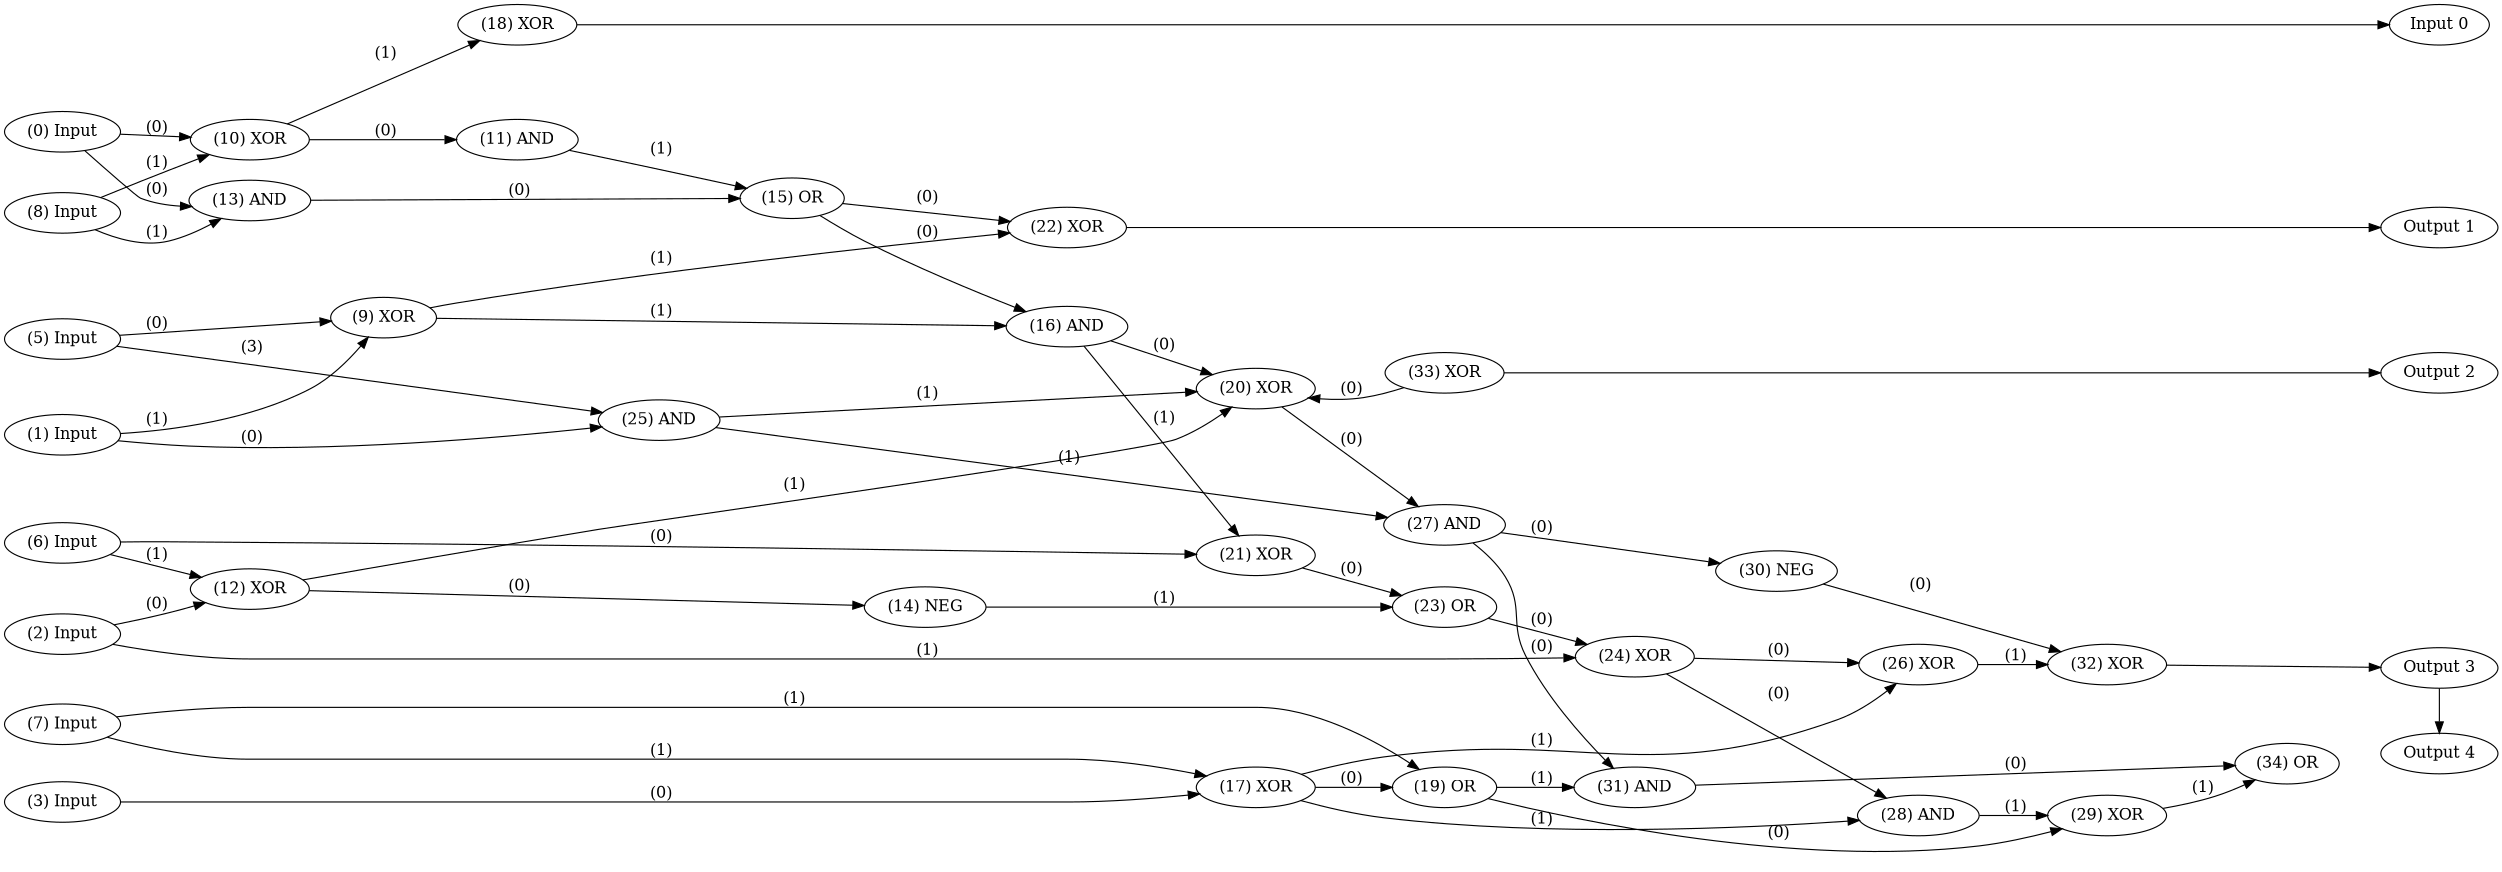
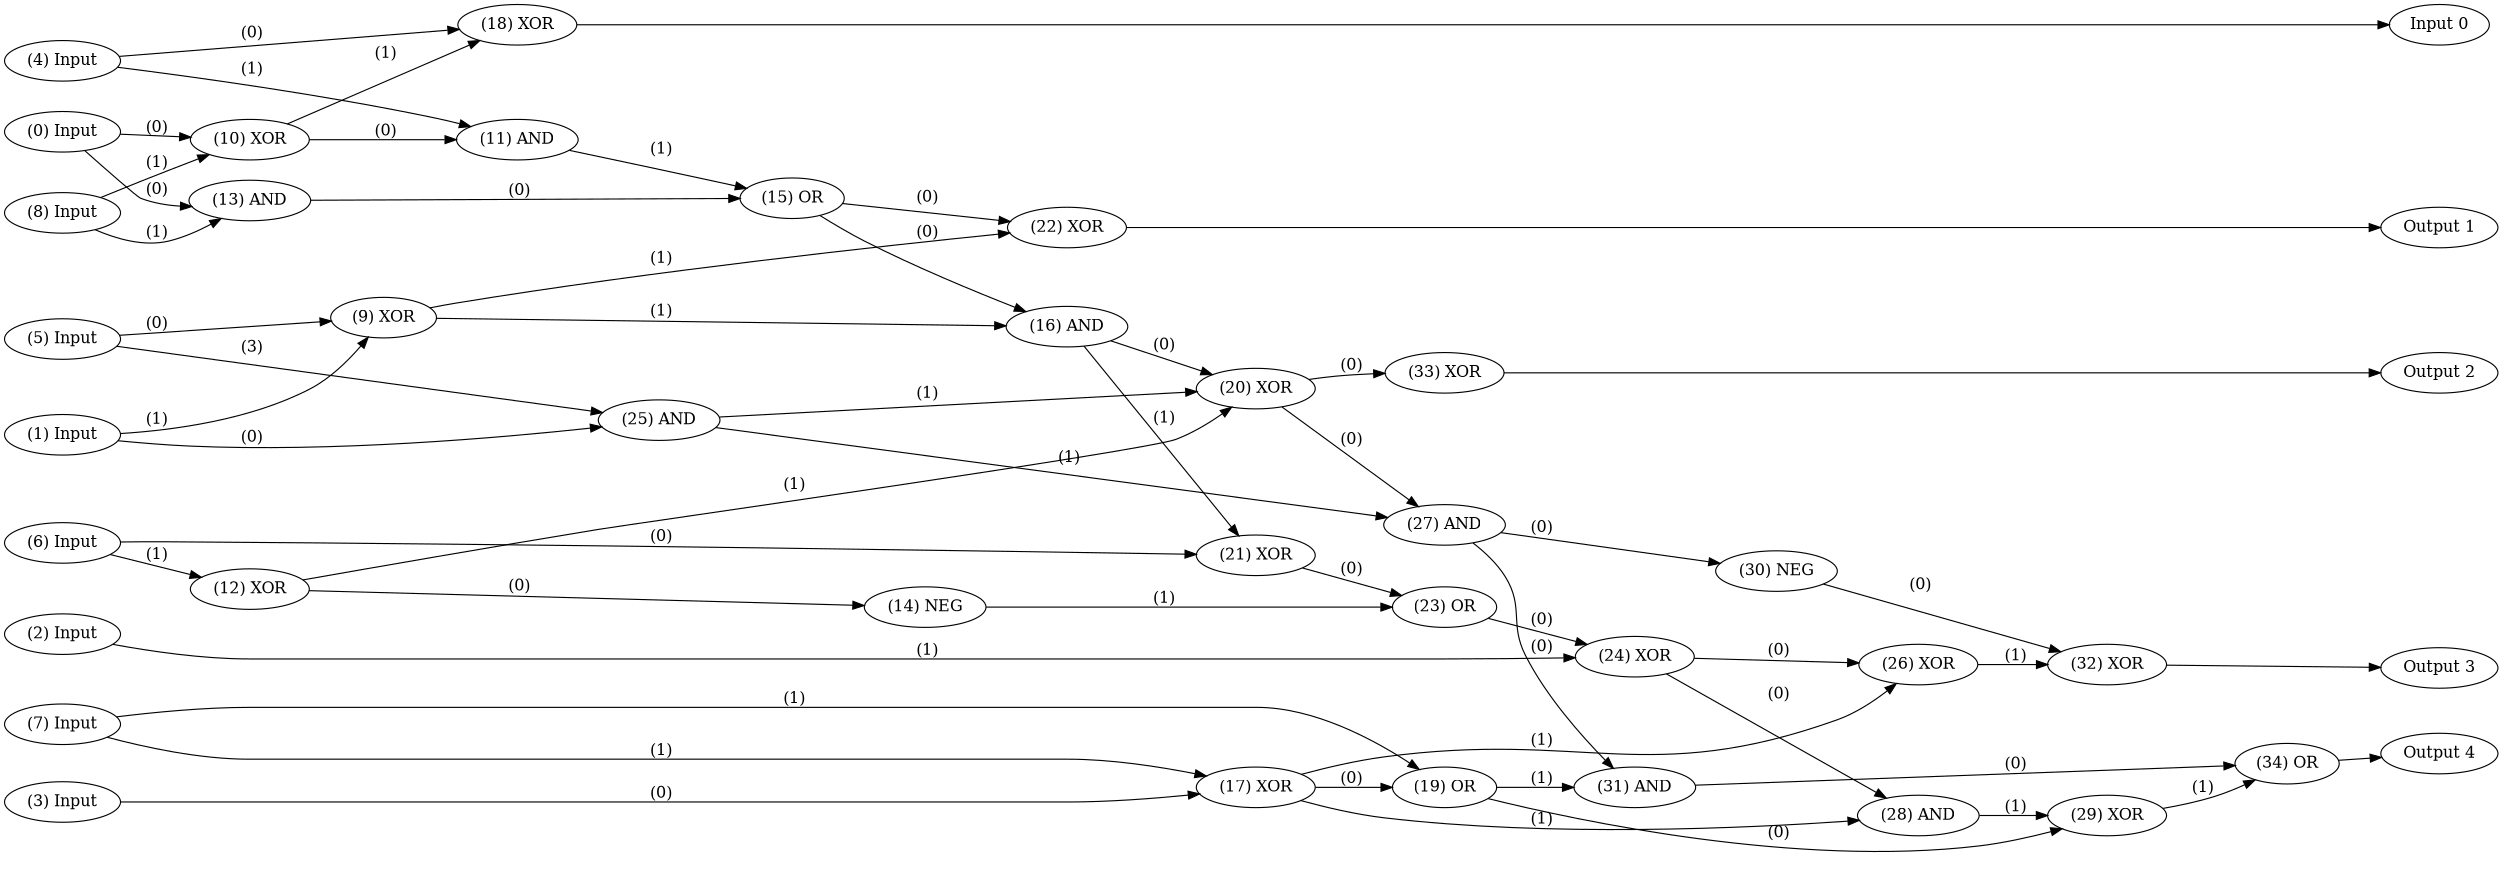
node "(4) Input": added
edge "(33) XOR" -> "(20) XOR": reversed
edge "(2) Input" -> "(12) XOR": removed, label "(0)"
edge "Output 3" -> "Output 4": now "(34) OR" -> "Output 4"
